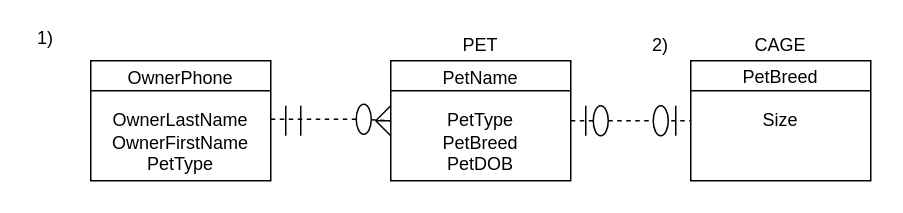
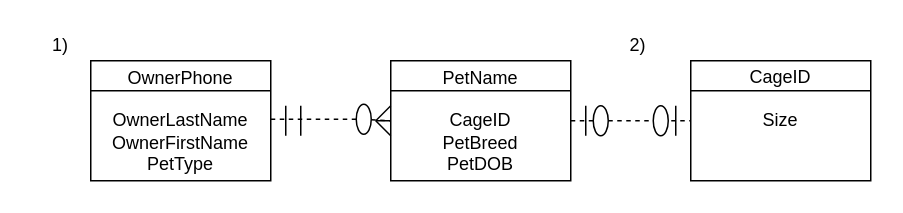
node "1)": moved (46, 38) -> (61, 46)
node "PET": removed
node "2)": moved (661, 46) -> (638, 46)
node "CAGE": removed
node "PetBreed Size": label "PetBreed Size" -> "CageID Size"
node "PetName PetType PetBreed PetDOB": label "PetName PetType PetBreed PetDOB" -> "PetName CageID PetBreed PetDOB"
